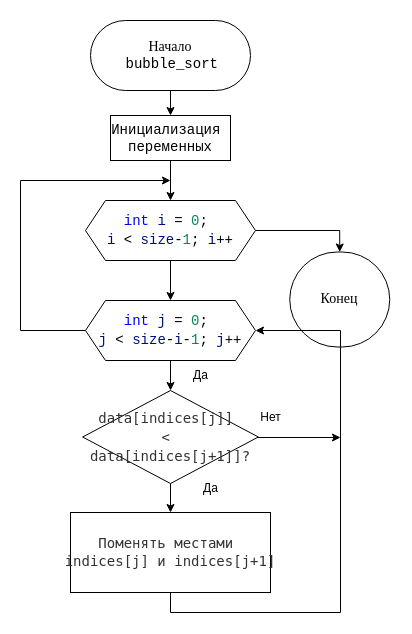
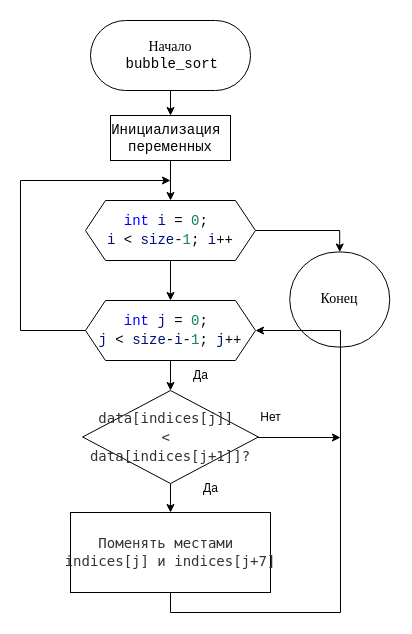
node "Поменять местами indices[j] и indices[j+1]": label "Поменять местами indices[j] и indices[j+1]" -> "Поменять местами indices[j] и indices[j+7]"
